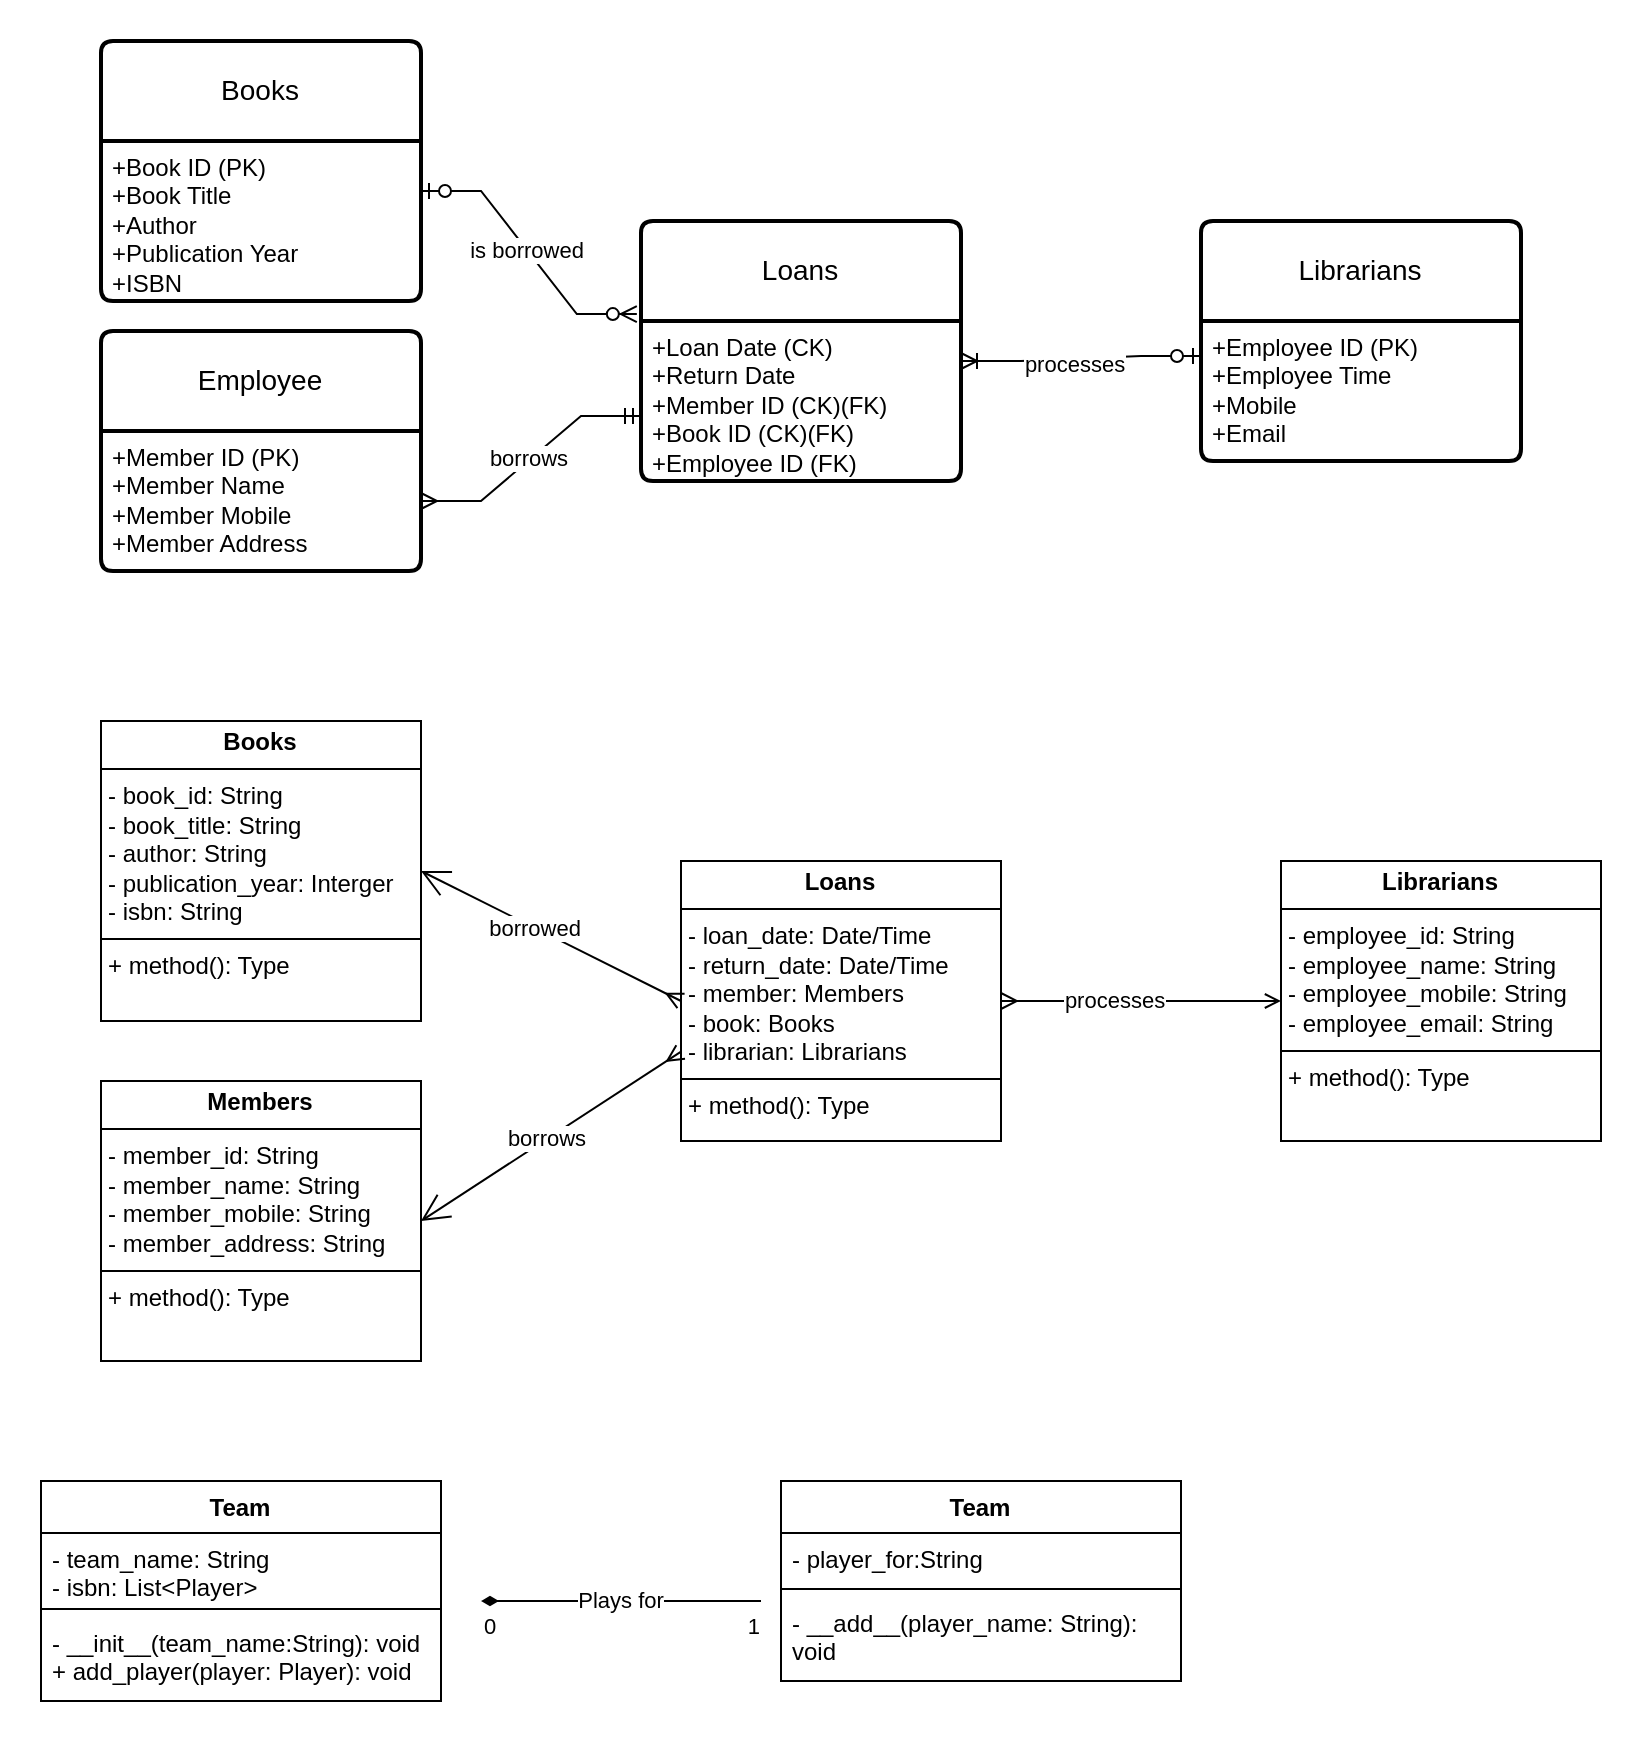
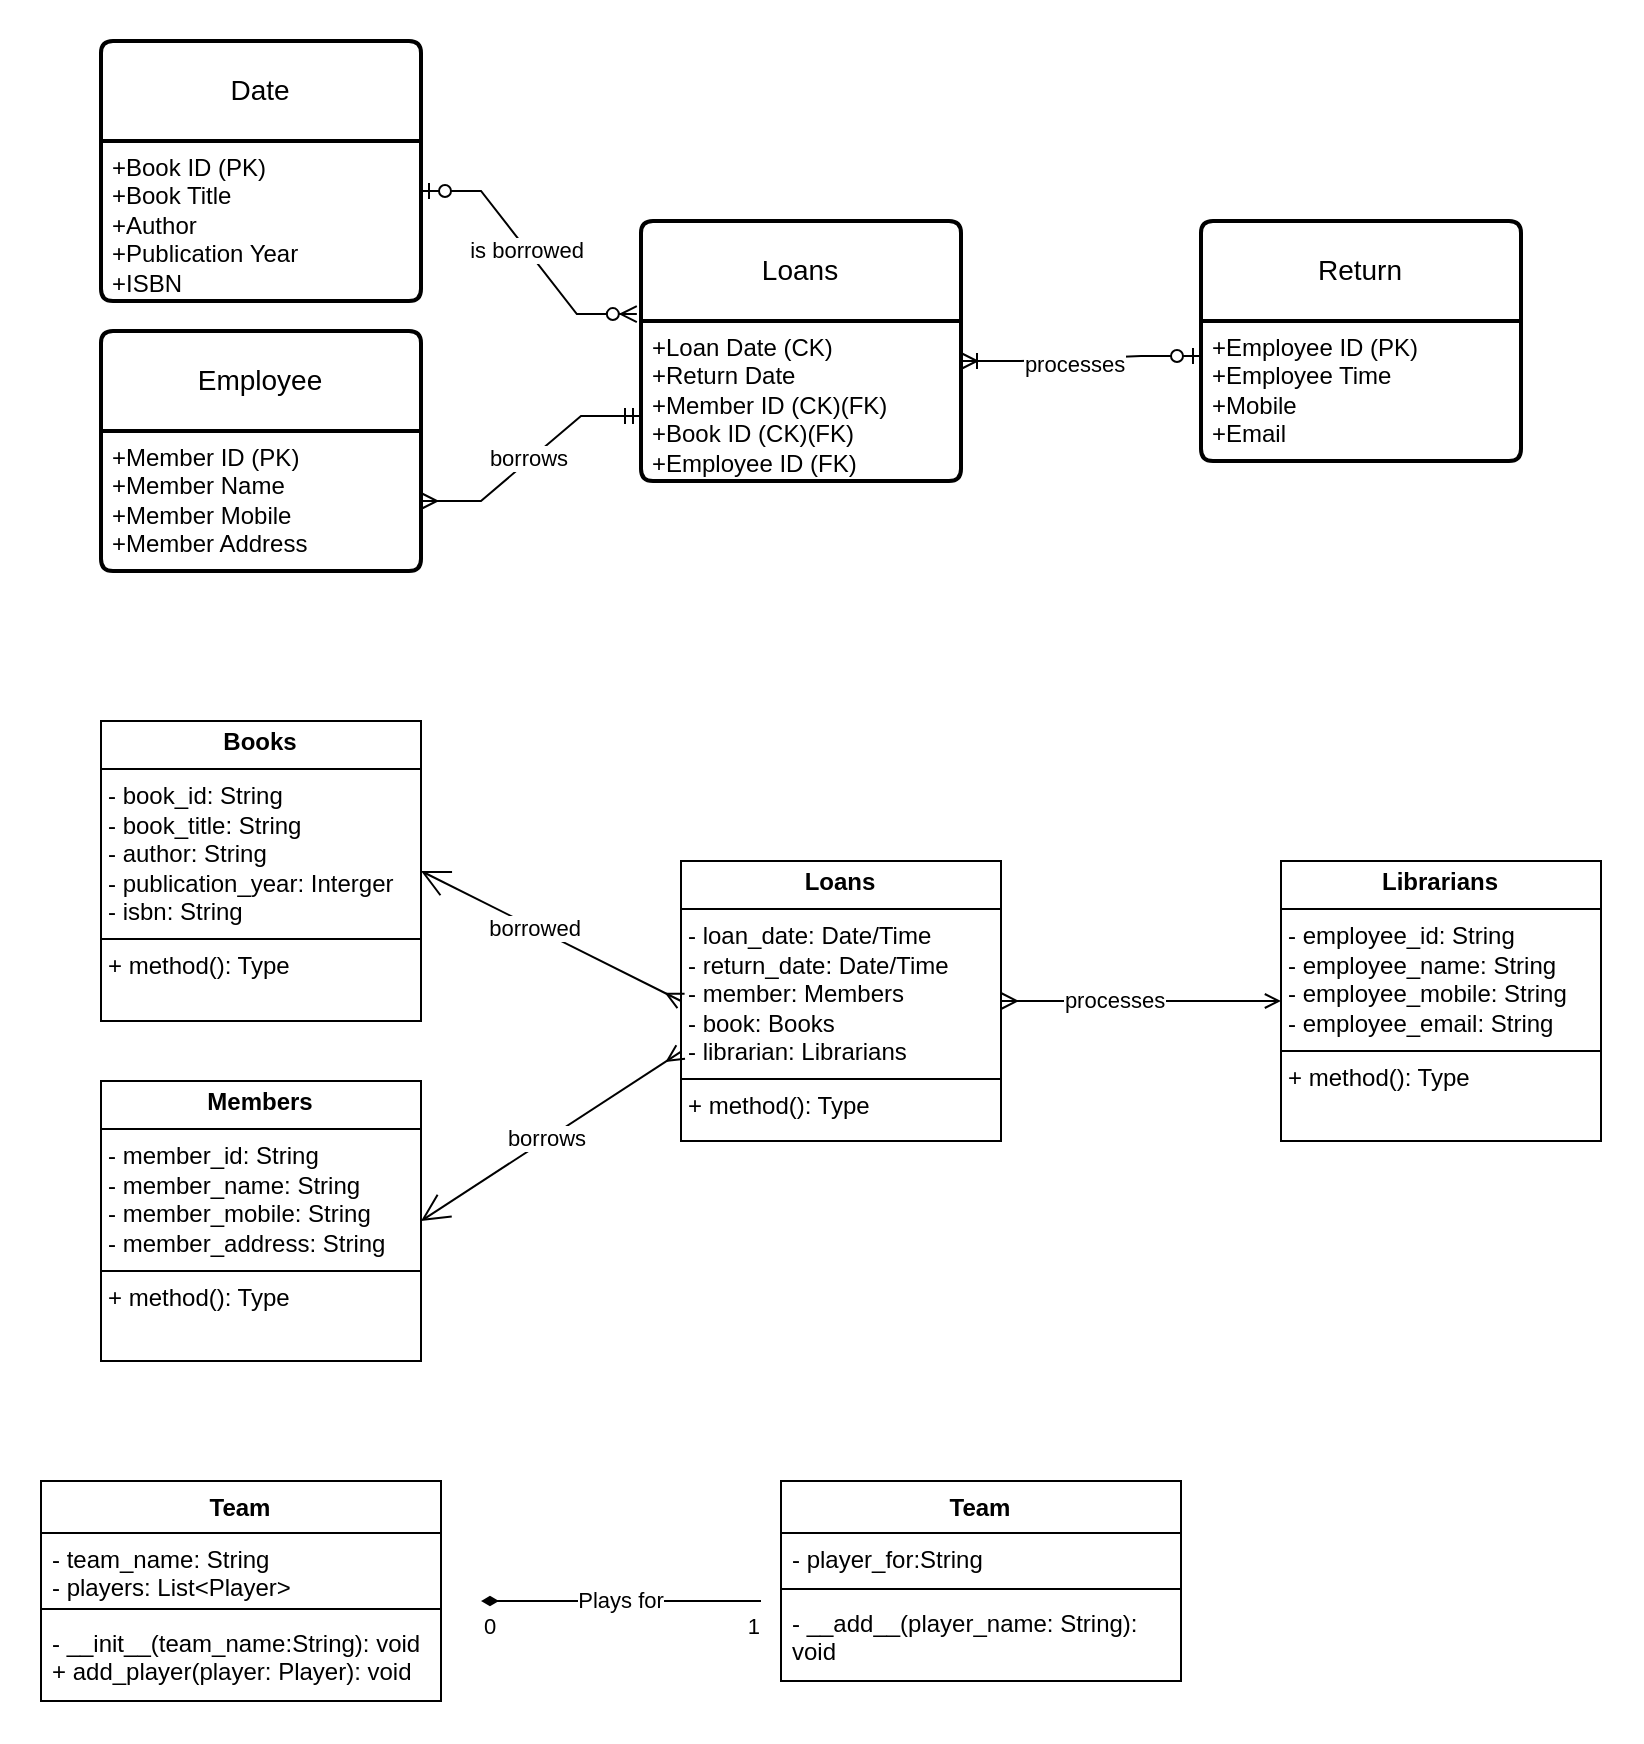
node "Books": label "Books" -> "Date"
node "Librarians": label "Librarians" -> "Return"
node "- team_name: String - isbn: List<Player>": label "- team_name: String - isbn: List<Player>" -> "- team_name: String - players: List<Player>"
